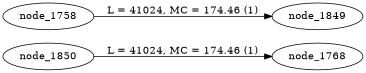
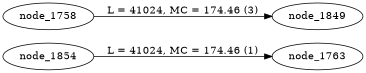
edge "node_1758" -> "node_1849": label "L = 41024, MC = 174.46 (1)" -> "L = 41024, MC = 174.46 (3)"
node "node_1850": label "node_1850" -> "node_1854"
node "node_1768": label "node_1768" -> "node_1763"
